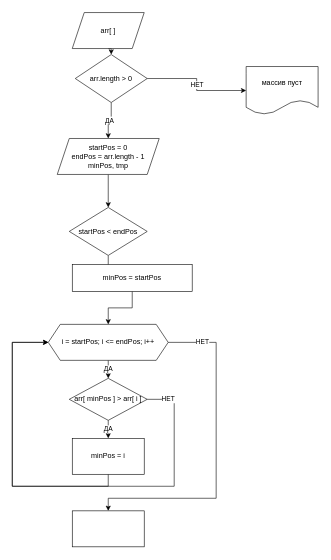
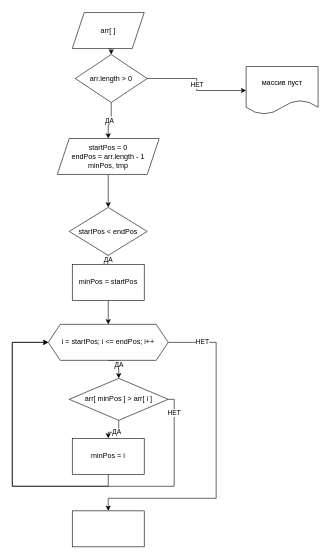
node "minPos = startPos": size 120x27 -> 72x36
node "arr[ minPos ] > arr[ i ]": size 78x42 -> 99x42
